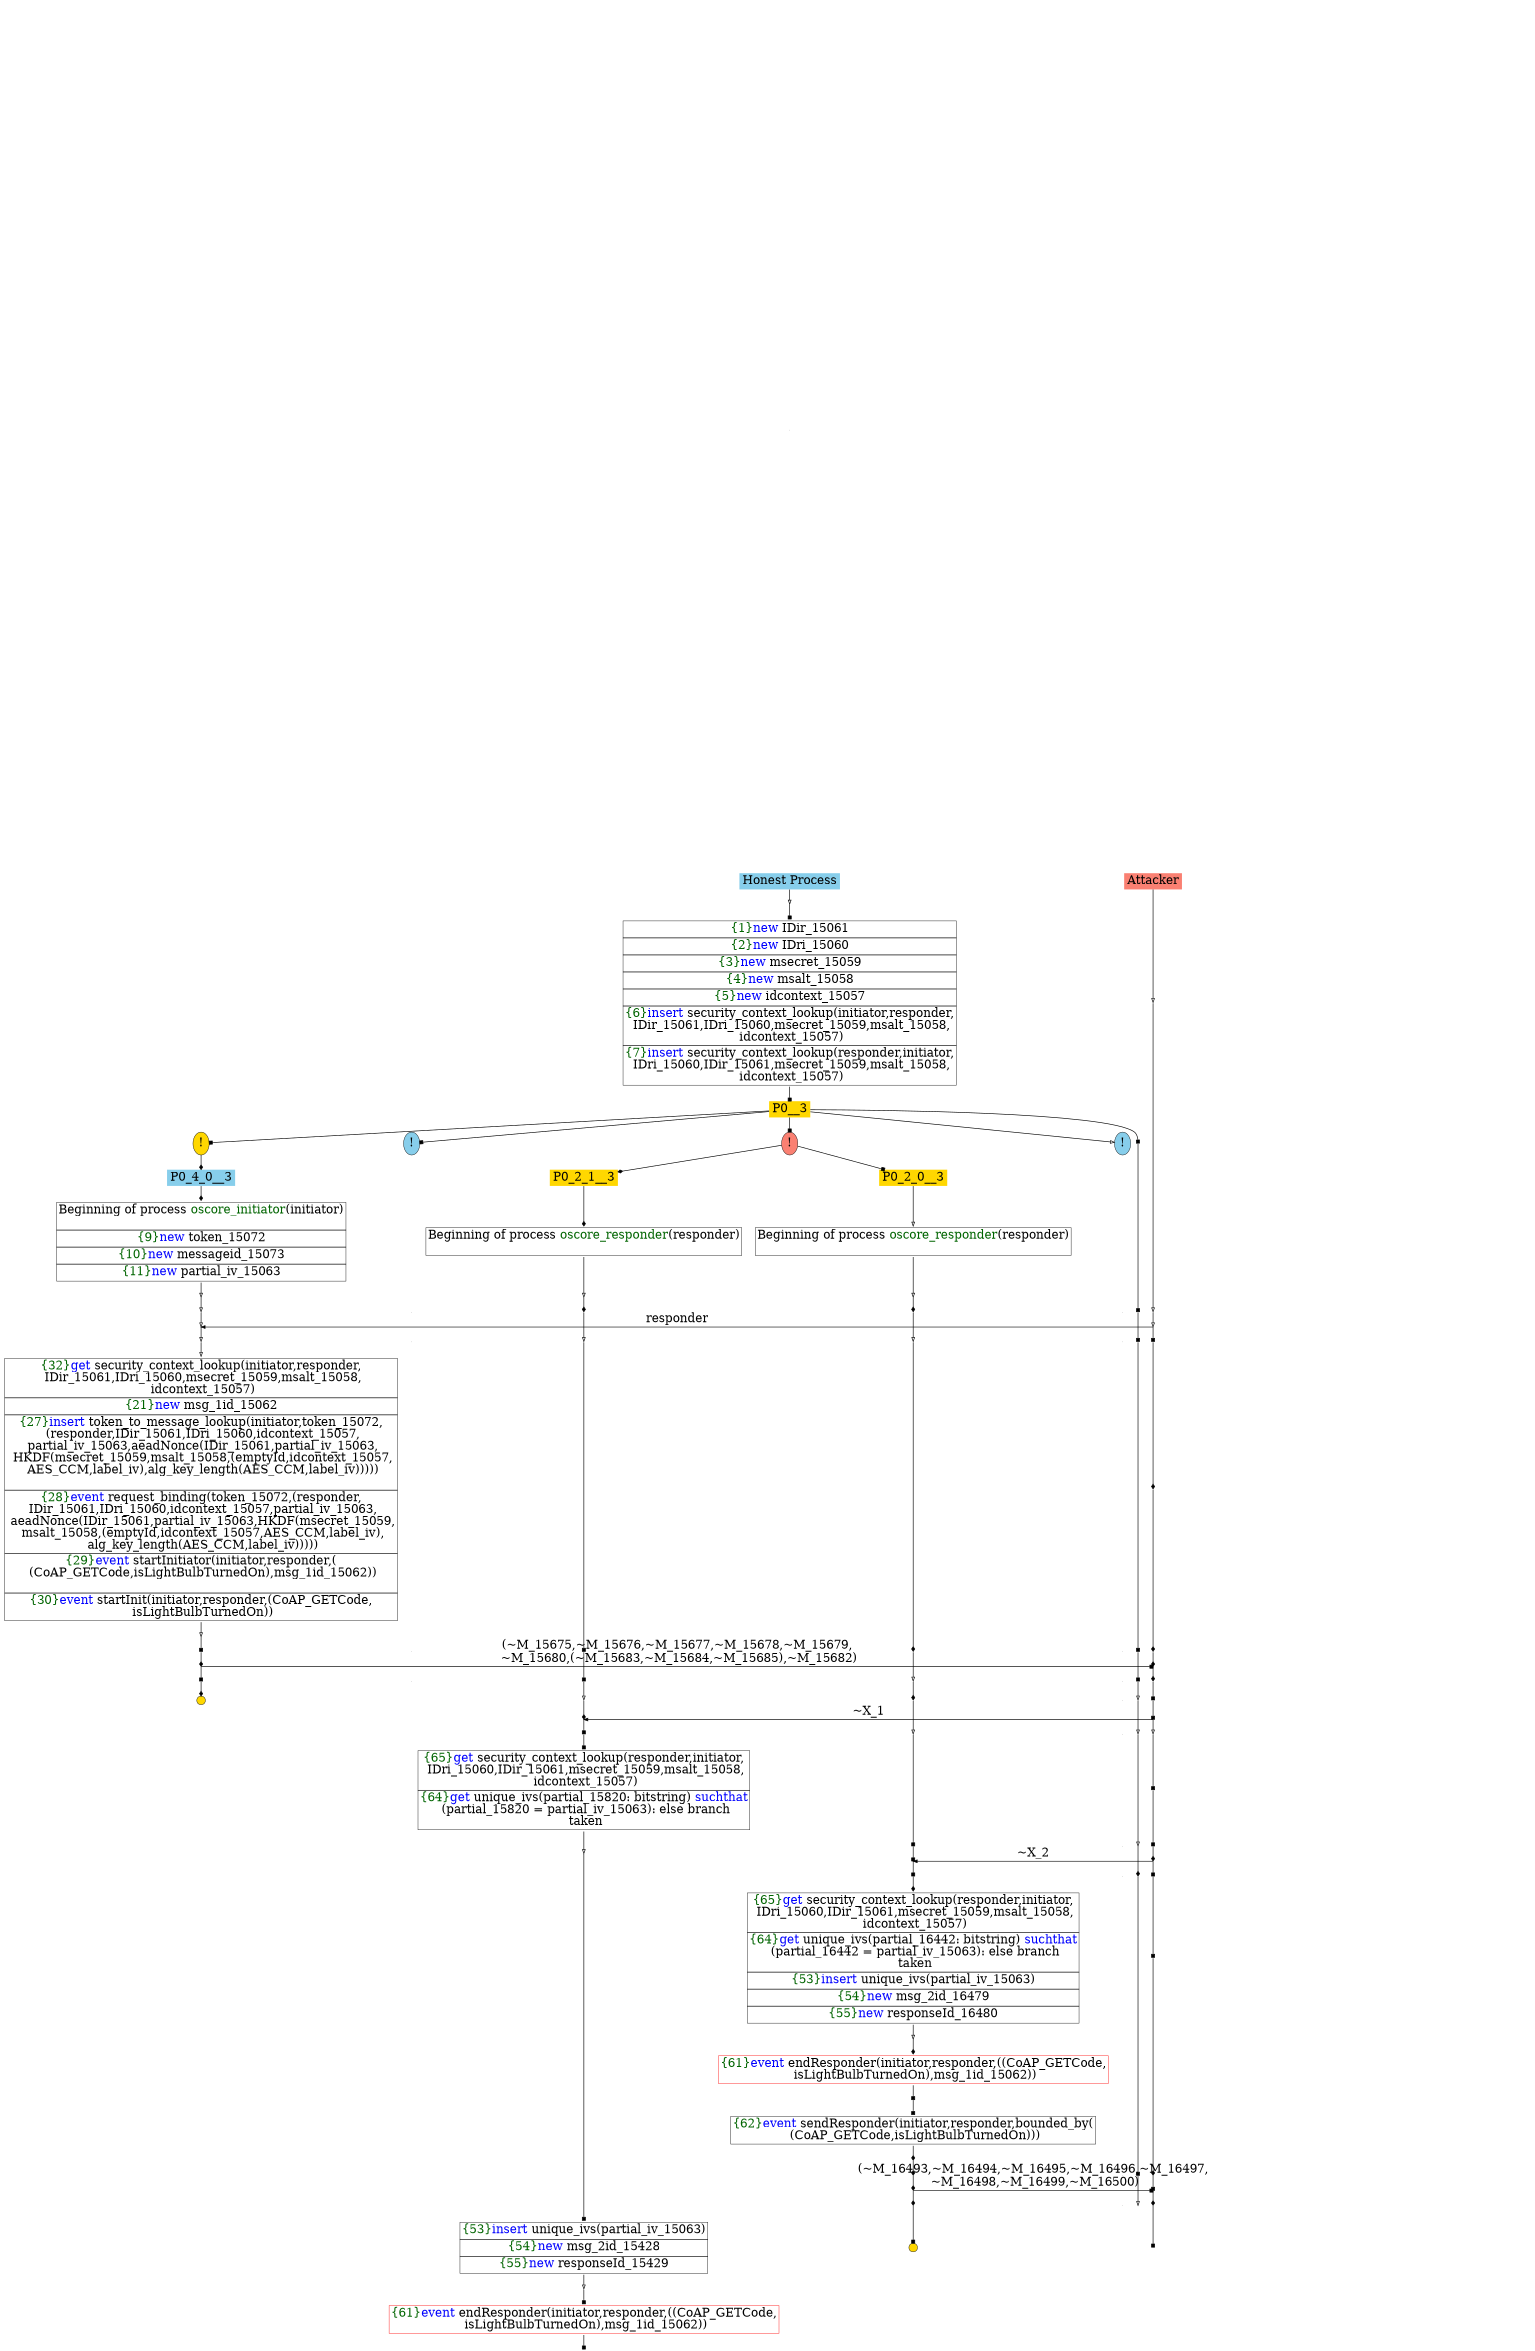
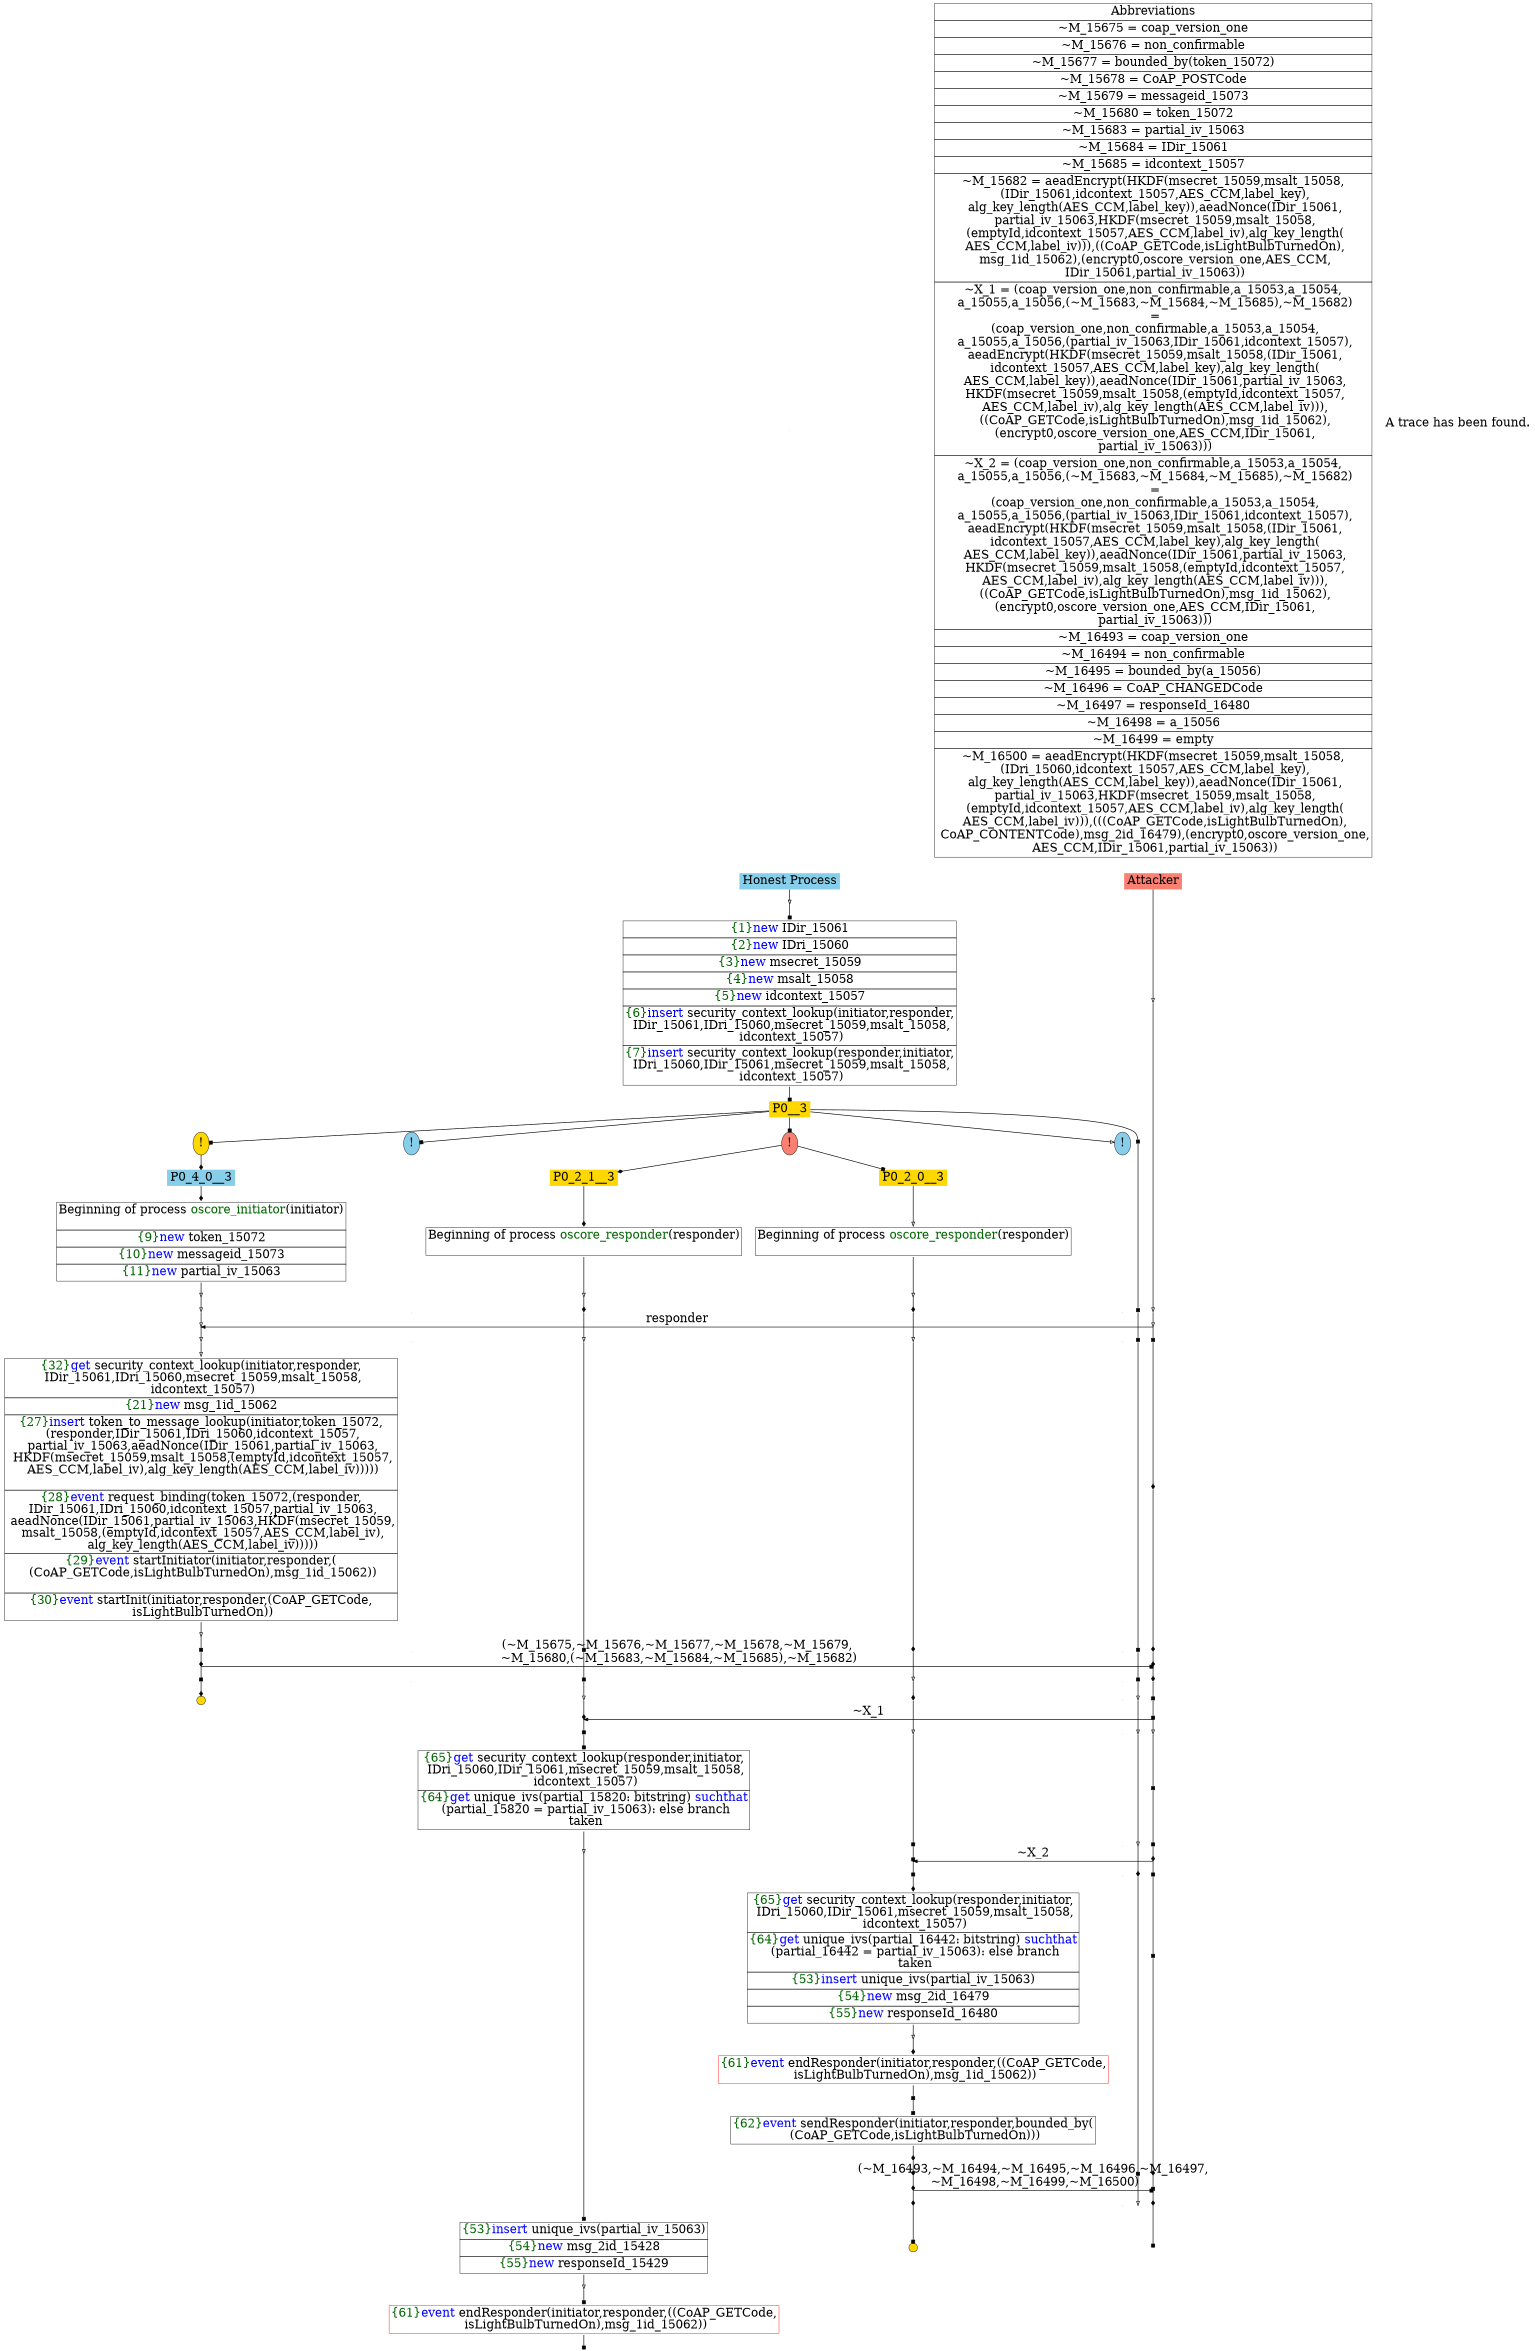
node "Abbreviations": added
node "A trace has been found.": added
